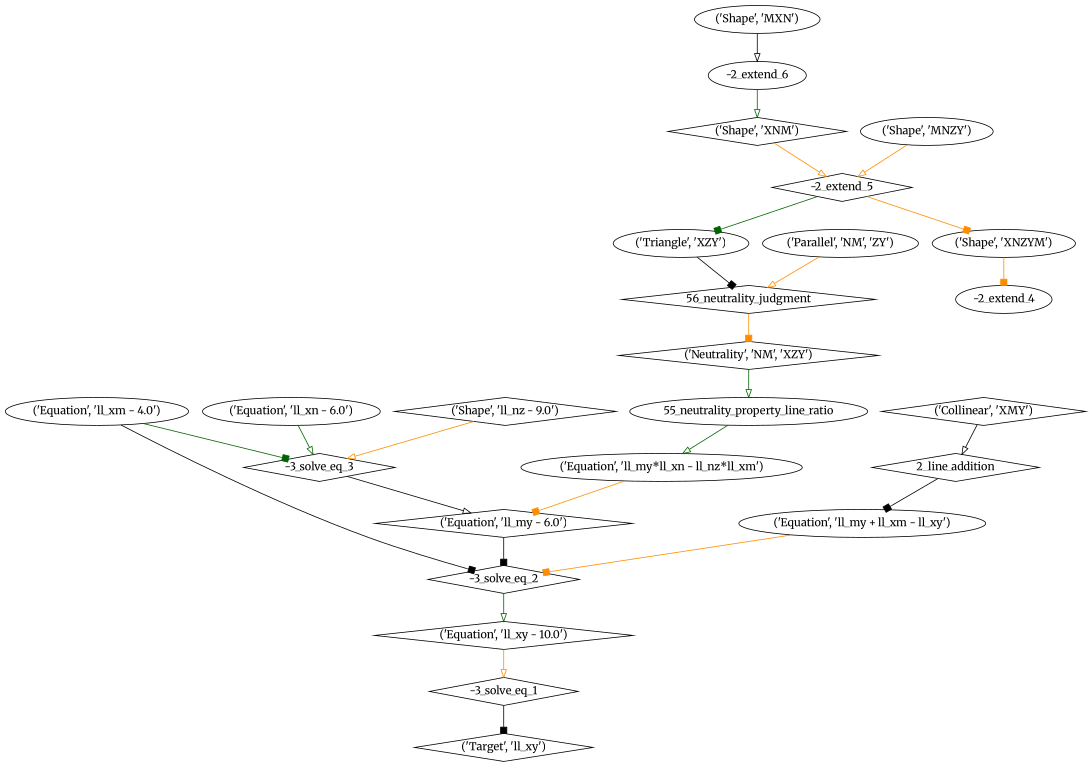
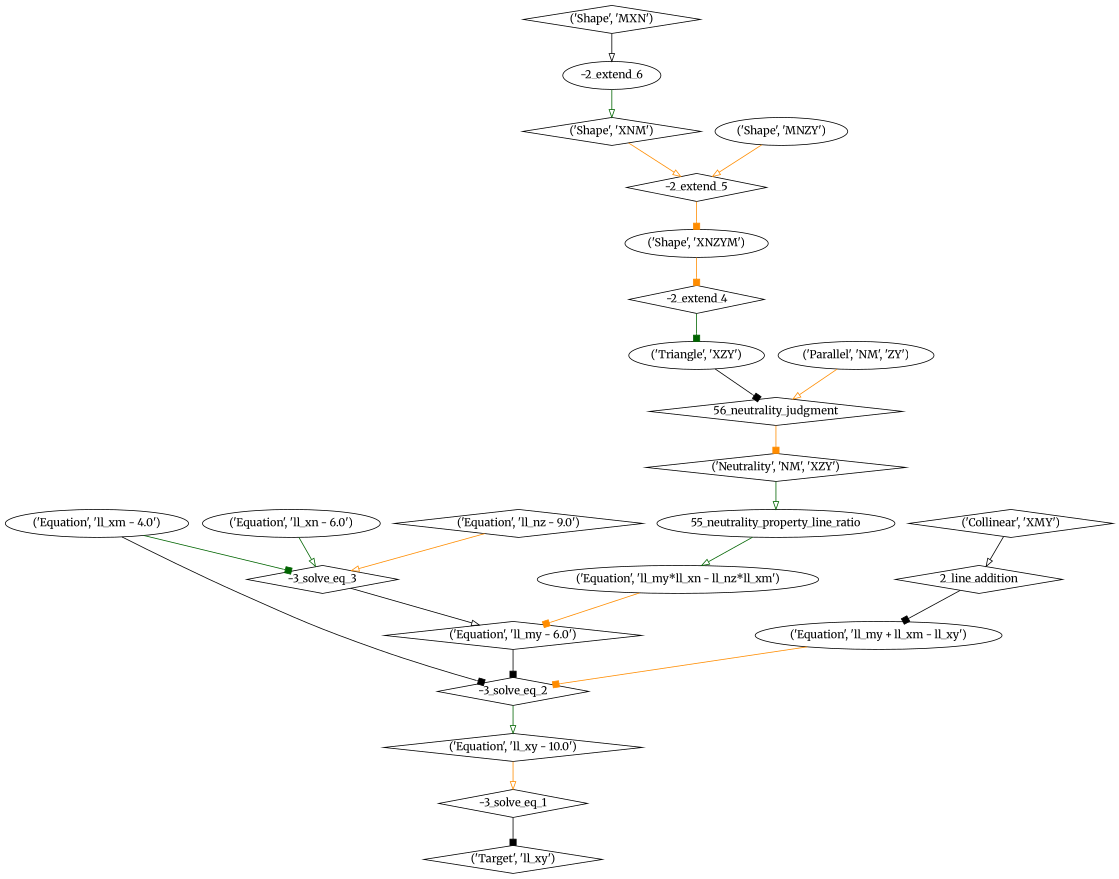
node "('Shape', 'MXN')": shape ellipse -> diamond
edge "-2_extend_5" -> "('Triangle', 'XZY')": now "-2_extend_4" -> "('Triangle', 'XZY')"
node "-2_extend_4": shape ellipse -> diamond
node "('Shape', 'll_nz - 9.0')": label "('Shape', 'll_nz - 9.0')" -> "('Equation', 'll_nz - 9.0')"
